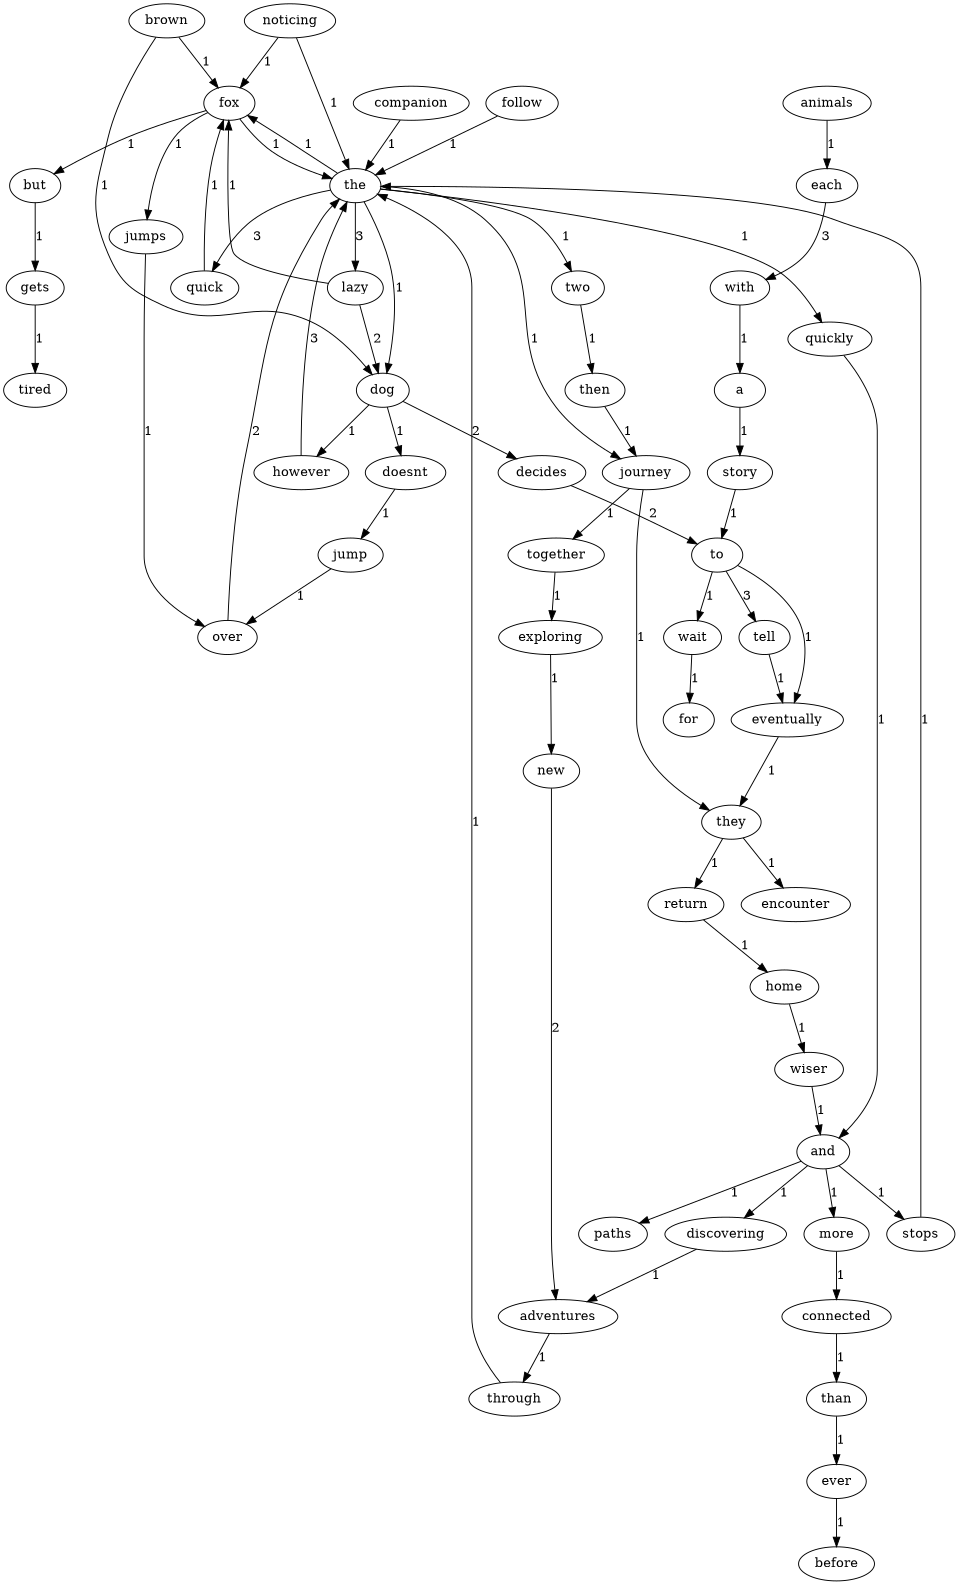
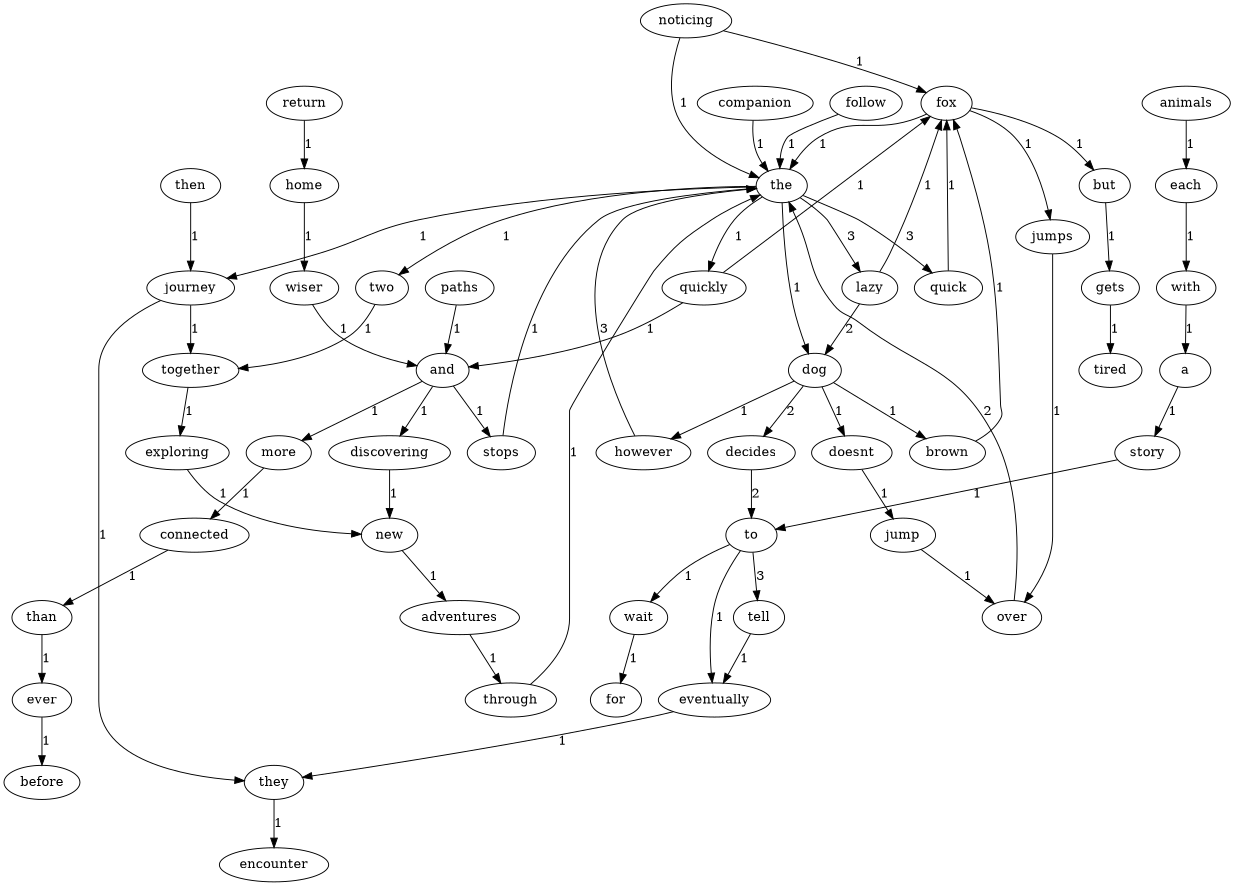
edge "the" -> "fox": now "quickly" -> "fox"
edge "each" -> "with": label "3" -> "1"
edge "brown" -> "dog": reversed
edge "two" -> "then": now "two" -> "together"
edge "they" -> "return": removed, label "1"
edge "new" -> "adventures": label "2" -> "1"
edge "and" -> "paths": reversed
edge "discovering" -> "adventures": now "discovering" -> "new"
